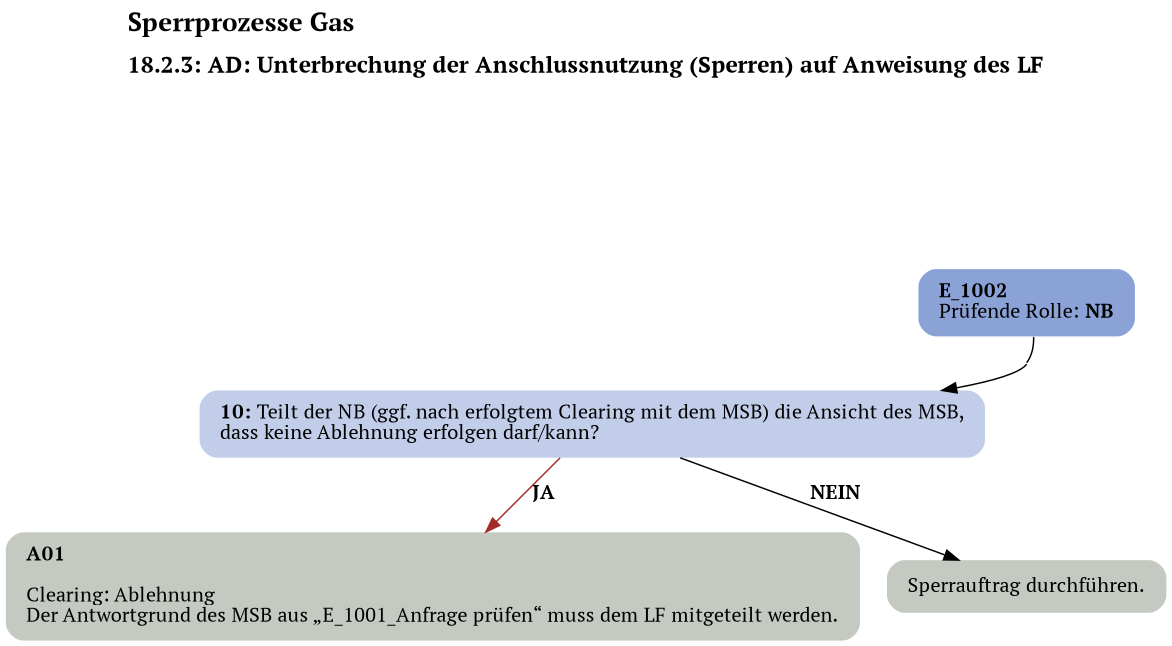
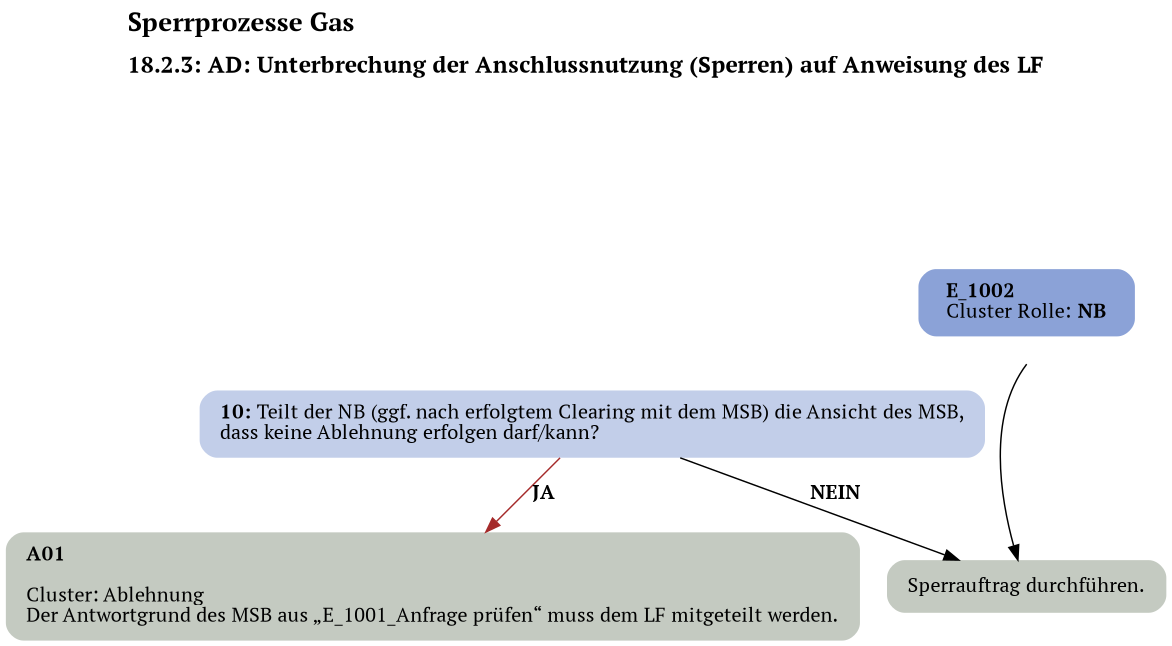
node "E_1002": text "Prüfende Rolle:" -> "Cluster Rolle:"
edge "E_1002" -> "10:": now "E_1002" -> "Sperrauftrag durchführen."
node "A01": text "Clearing: Ablehnung" -> "Cluster: Ablehnung"
